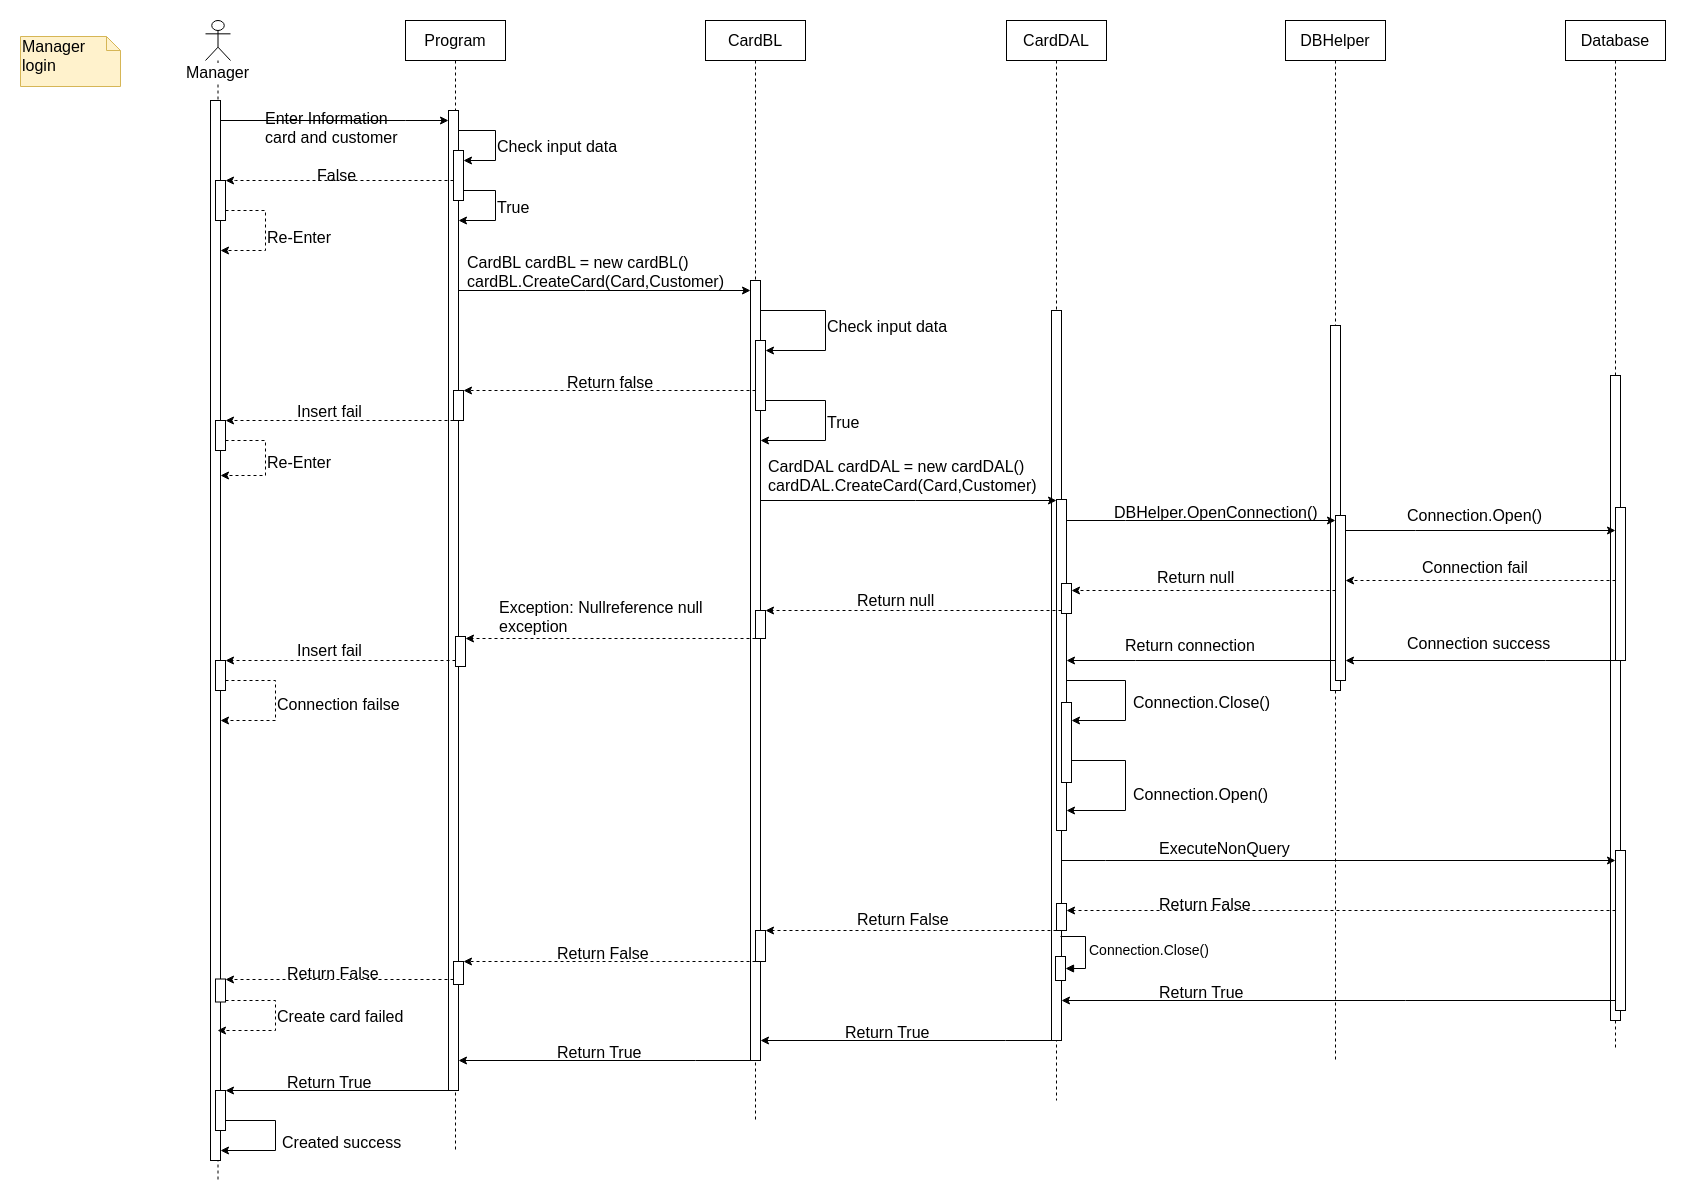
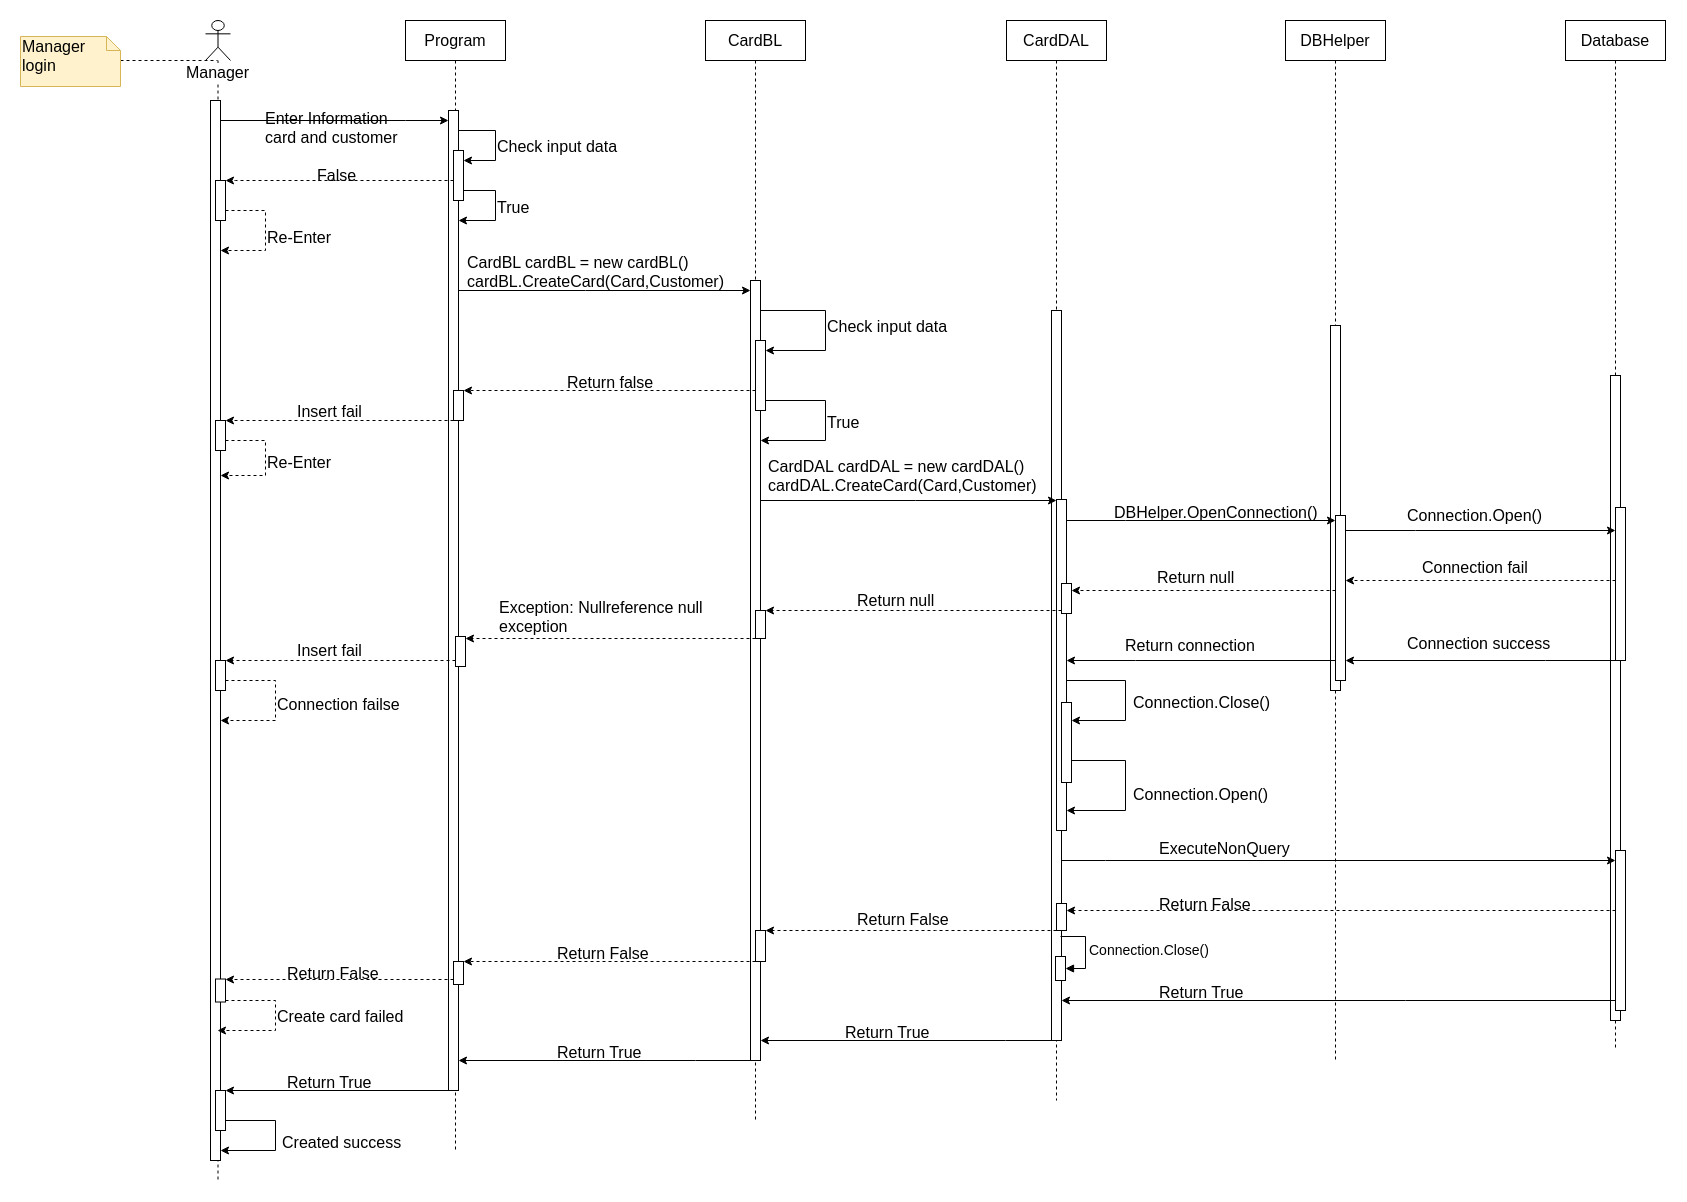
edge "Manager login" -- "Manager": added
